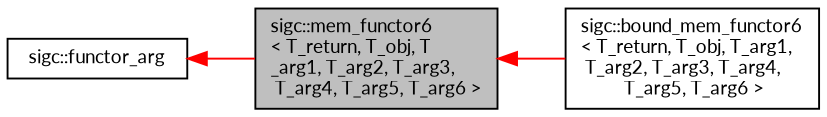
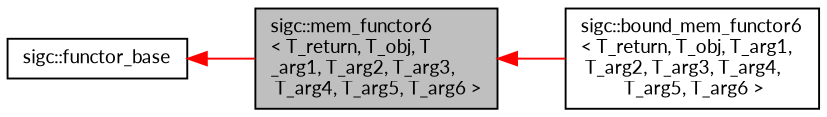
node "sigc::functor_arg": label "sigc::functor_arg" -> "sigc::functor_base"
